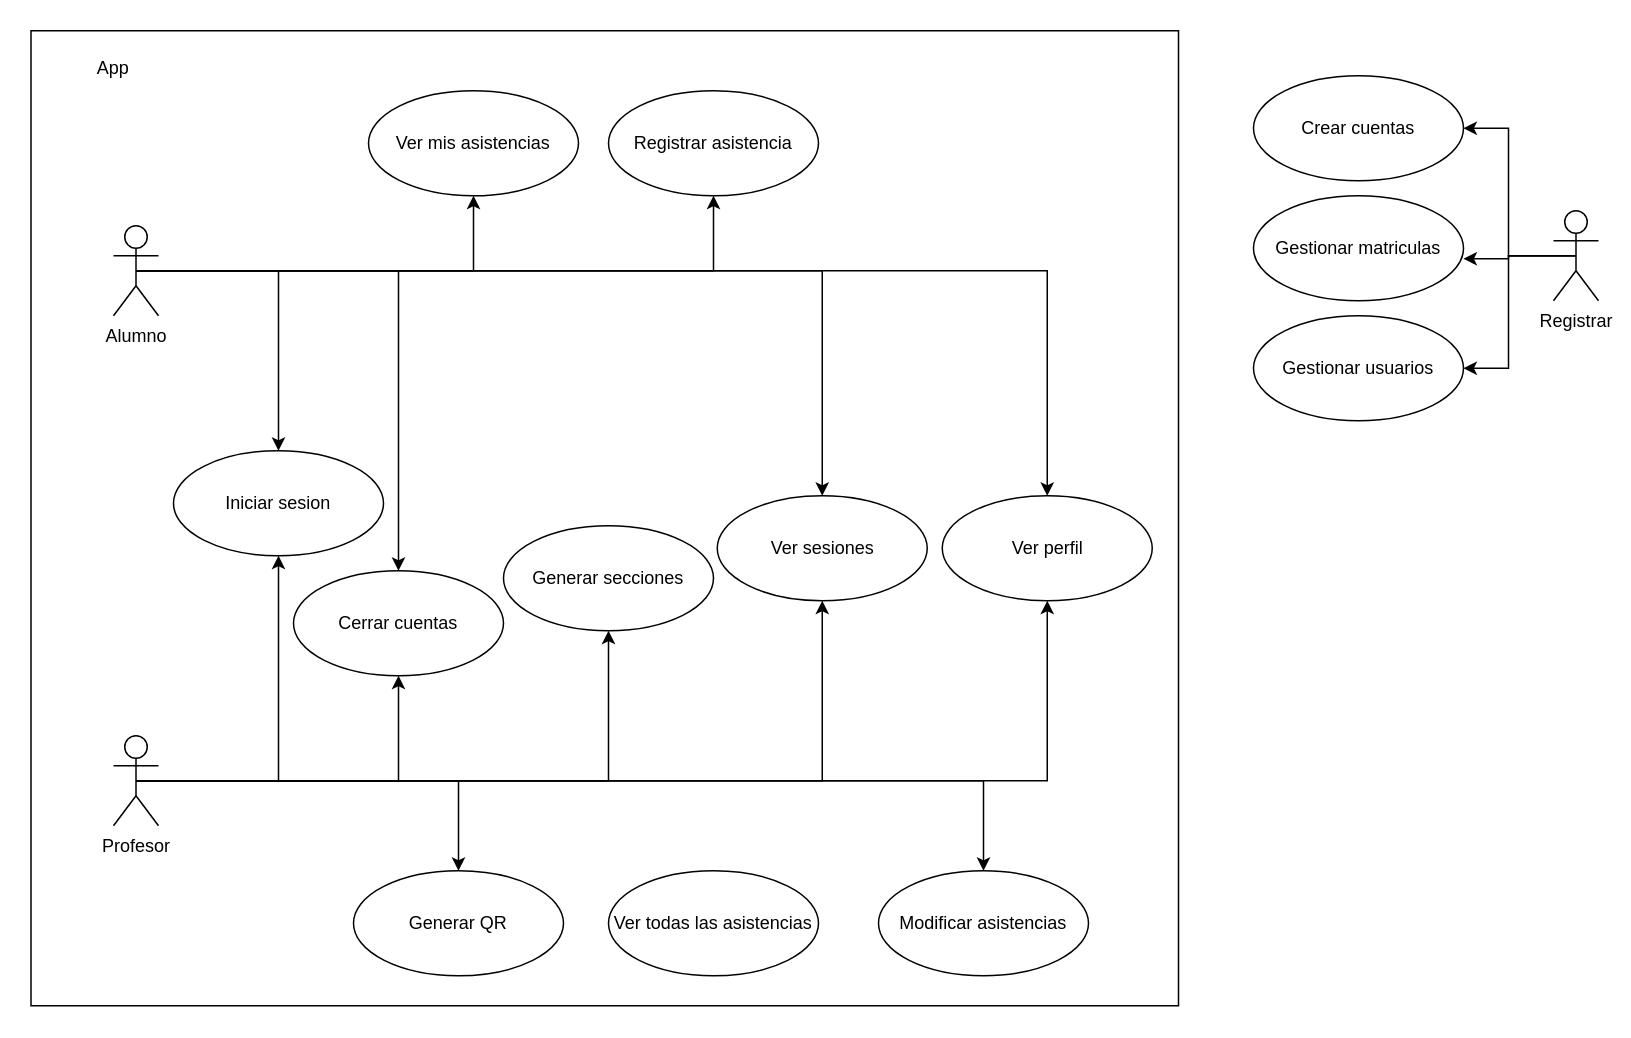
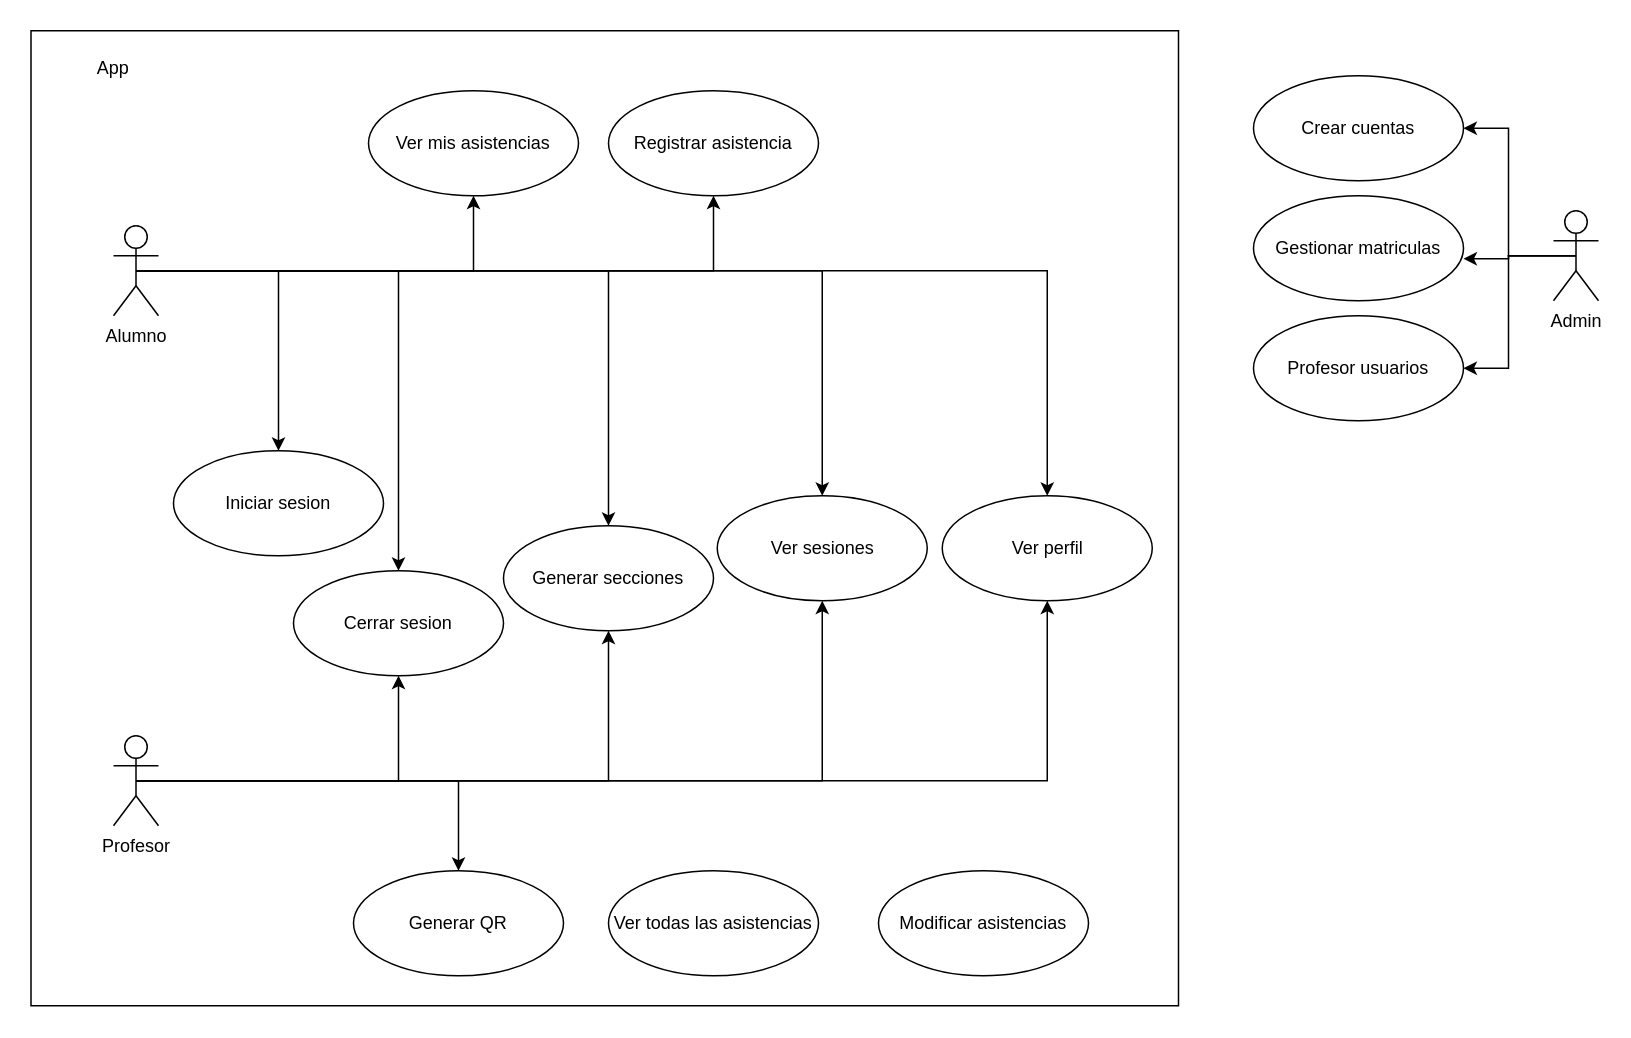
node "Registrar": label "Registrar" -> "Admin"
node "Gestionar usuarios": label "Gestionar usuarios" -> "Profesor usuarios"
edge "Alumno" -> "Generar secciones": added
node "Cerrar cuentas": label "Cerrar cuentas" -> "Cerrar sesion"
edge "Profesor" -> "Iniciar sesion": removed
edge "Profesor" -> "Modificar asistencias": removed
